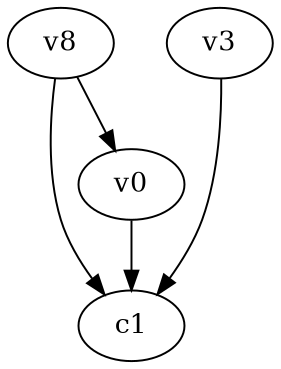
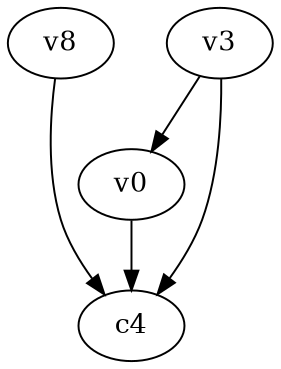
edge "v8" -> "v0": now "v3" -> "v0"
node "c1": label "c1" -> "c4"
